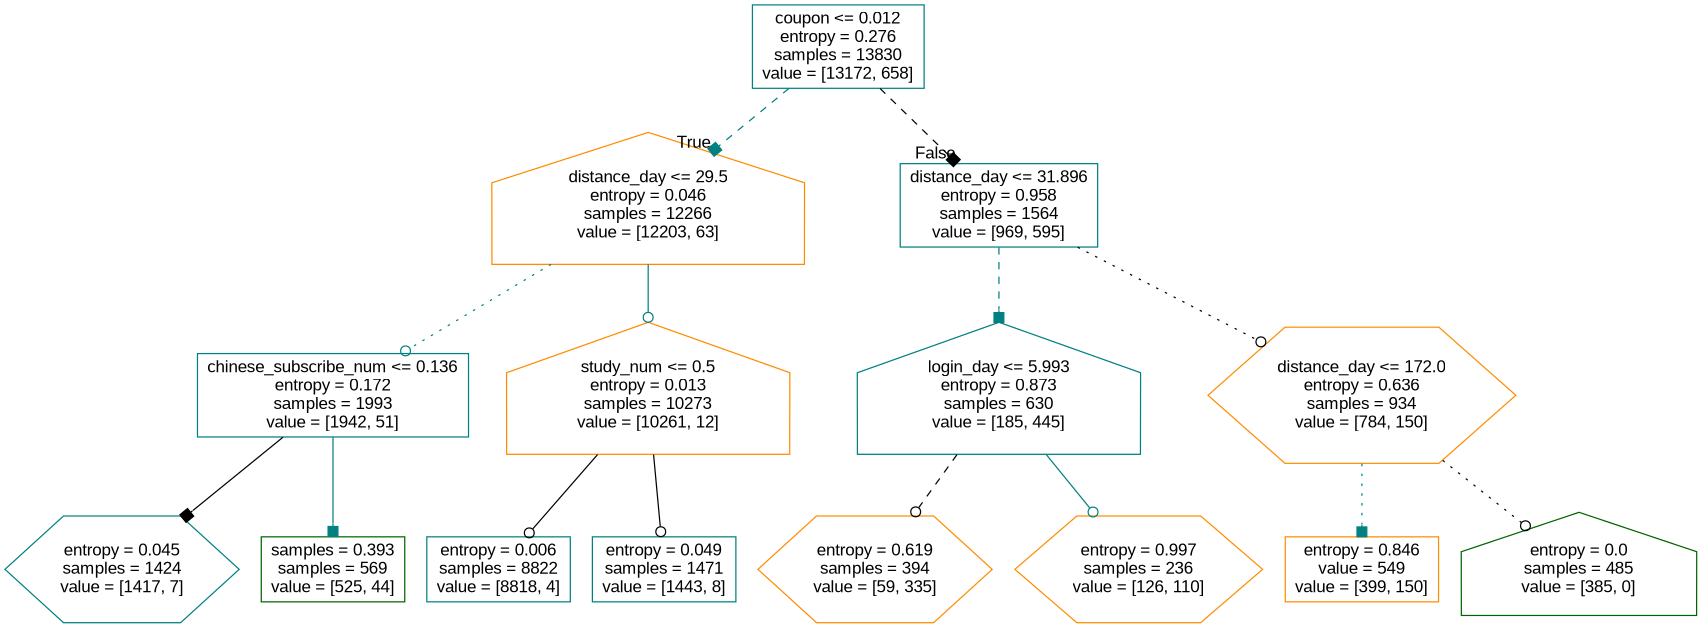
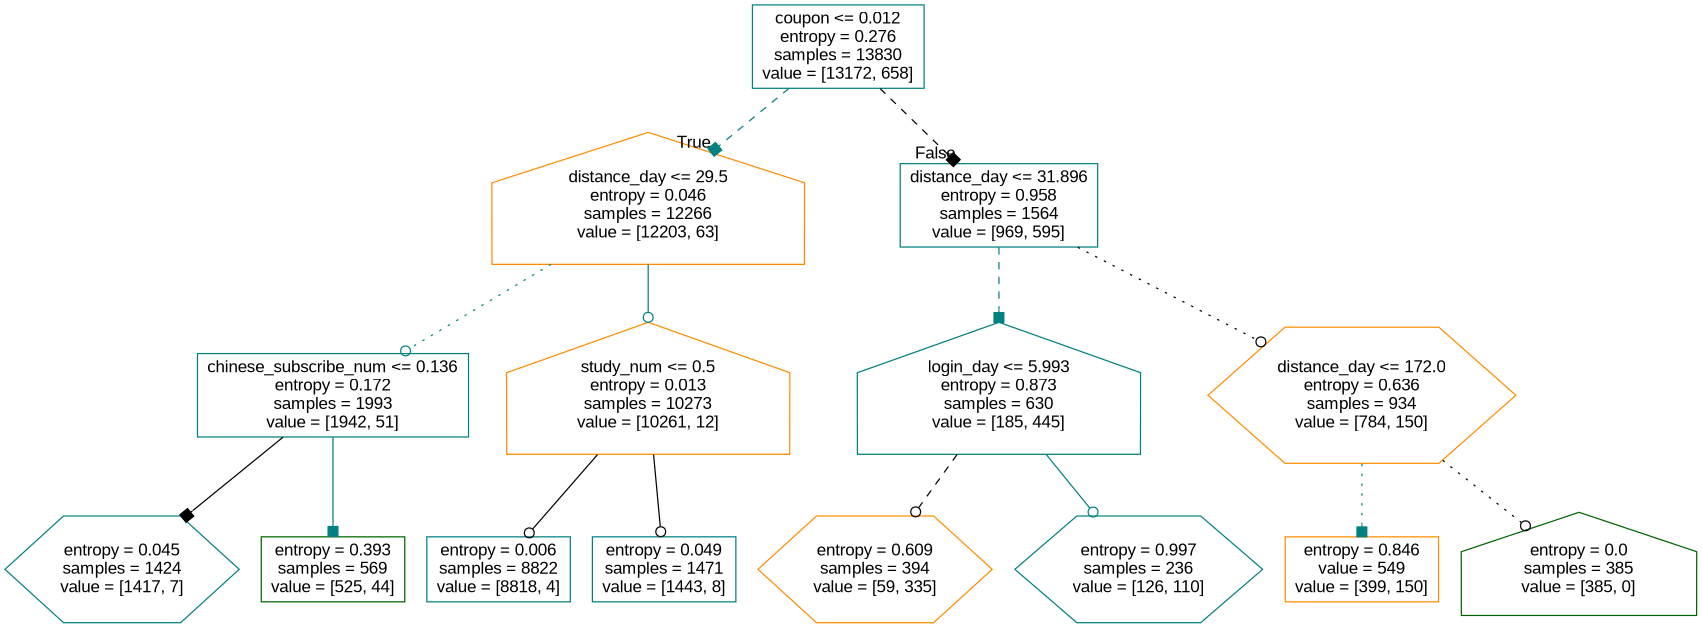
node "samples = 0.393 samples = 569 value = [525, 44]": label "samples = 0.393 samples = 569 value = [525, 44]" -> "entropy = 0.393 samples = 569 value = [525, 44]"
node "entropy = 0.619 samples = 394 value = [59, 335]": label "entropy = 0.619 samples = 394 value = [59, 335]" -> "entropy = 0.609 samples = 394 value = [59, 335]"
node "entropy = 0.997 samples = 236 value = [126, 110]": color darkorange -> teal
node "entropy = 0.0 samples = 485 value = [385, 0]": label "entropy = 0.0 samples = 485 value = [385, 0]" -> "entropy = 0.0 samples = 385 value = [385, 0]"
